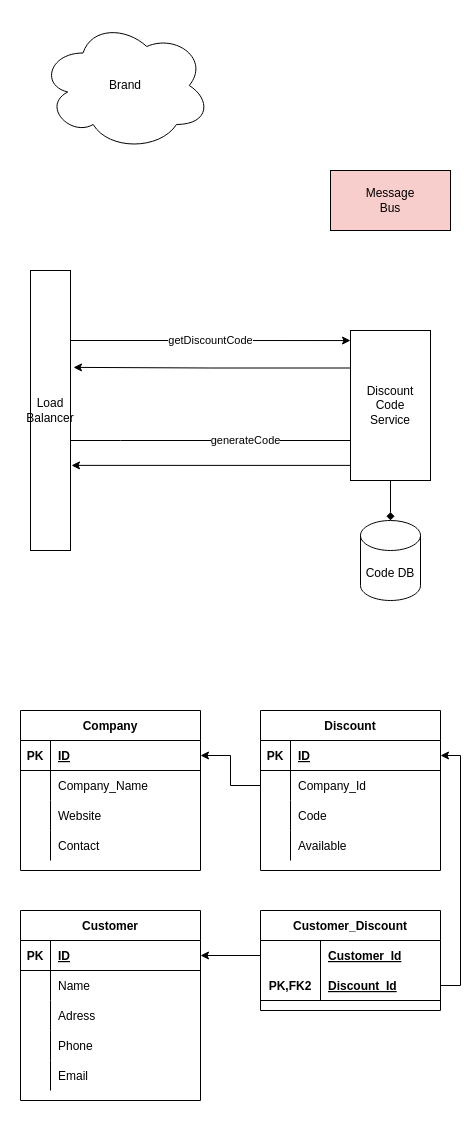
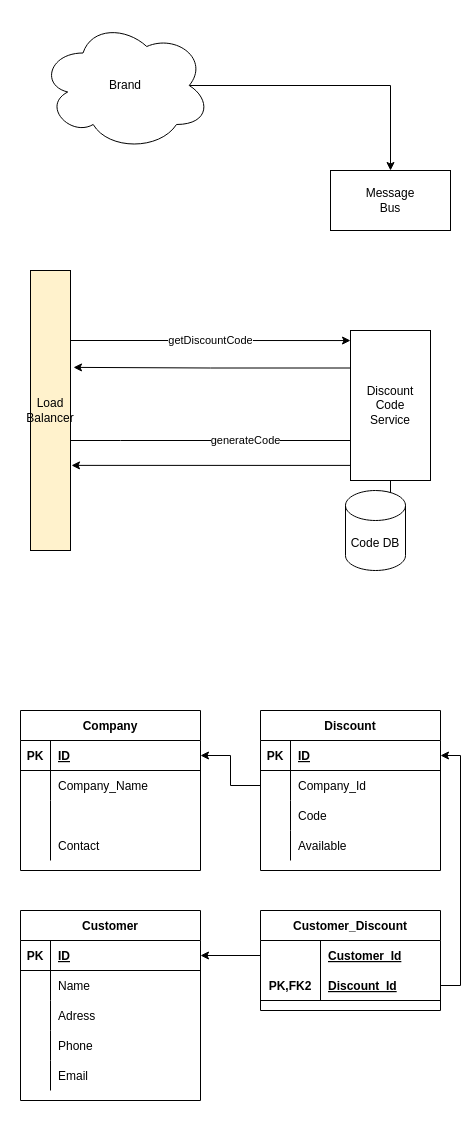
edge "Brand" -> "Message Bus": added
node "Message Bus": fillcolor #f8cecc -> #ffffff
node "Load Balancer": fillcolor #ffffff -> #fff2cc
node "Code DB": moved (391, 561) -> (376, 531)
node "Website": removed
